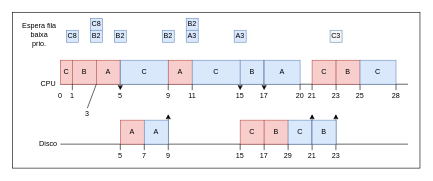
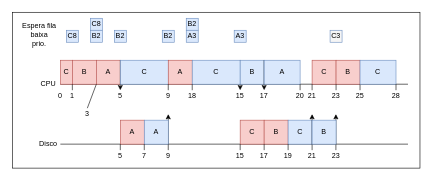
node "11": label "11" -> "18"
node "29": label "29" -> "19"
